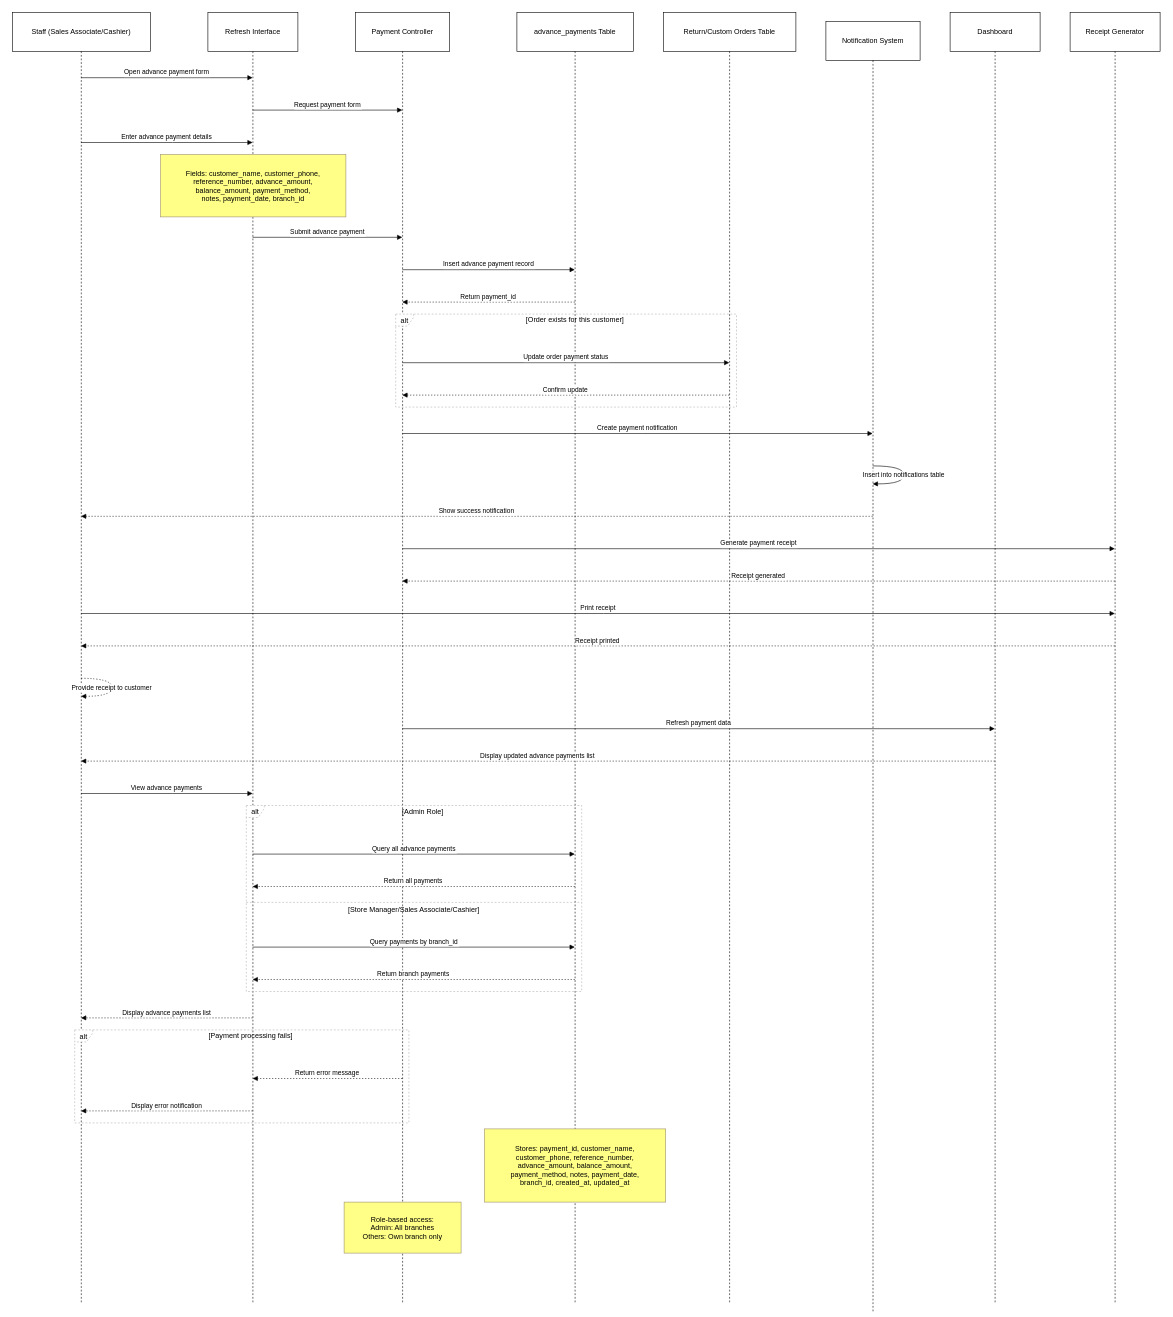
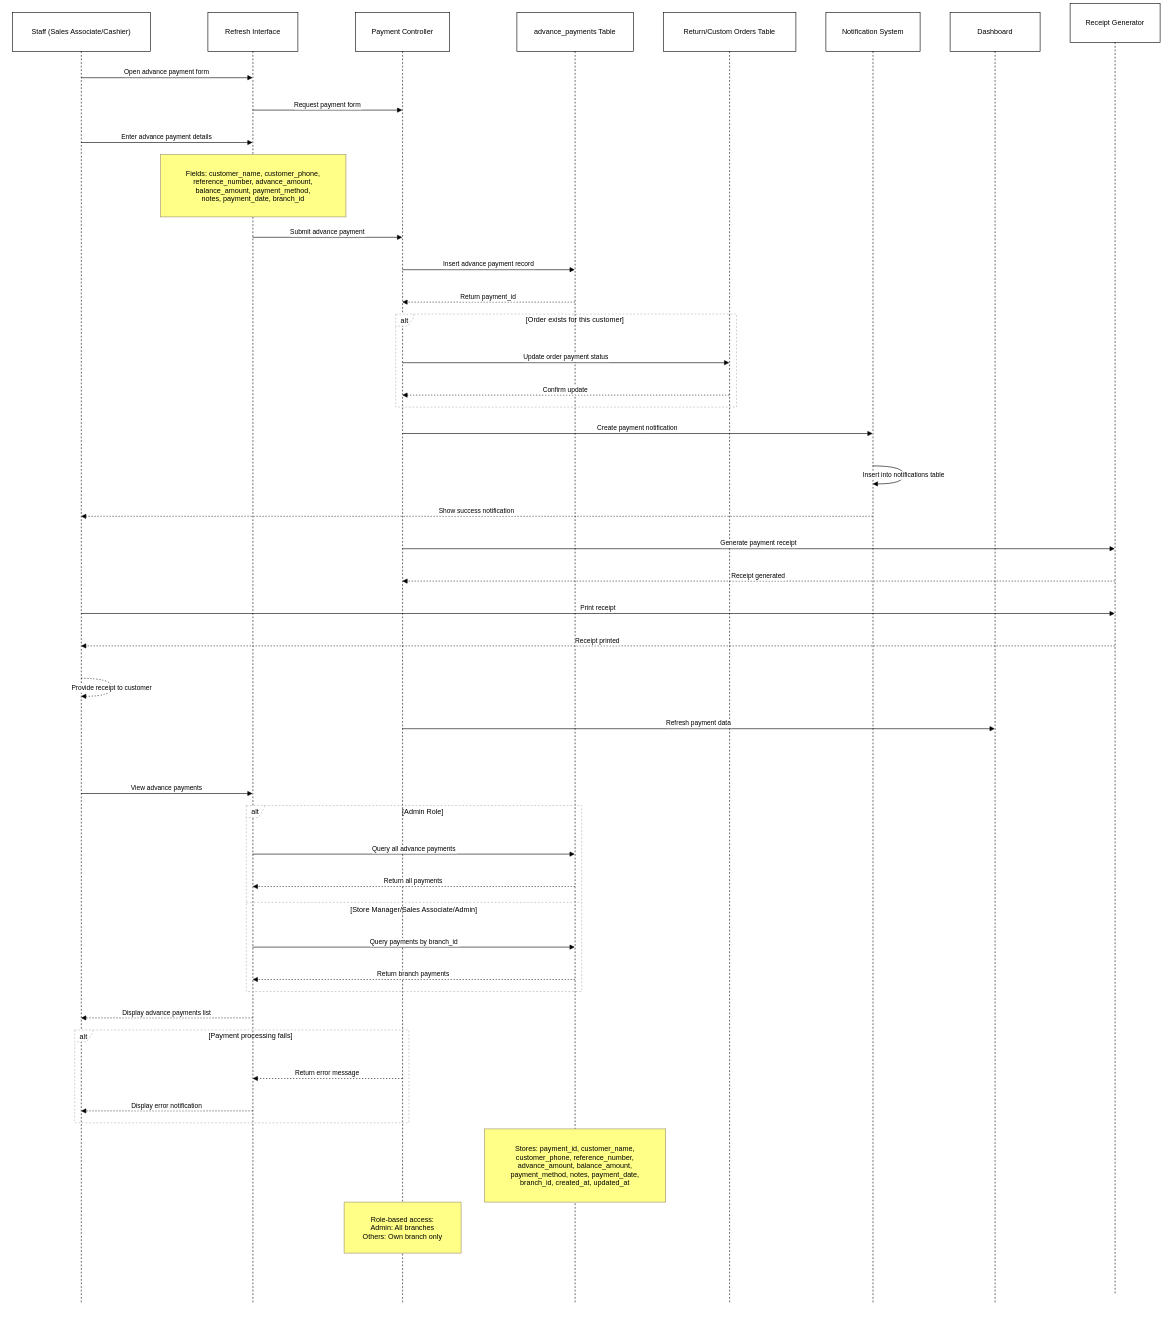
node "Receipt Generator": moved (1115, 658) -> (1115, 649)
node "Notification System": moved (873, 667) -> (873, 658)
edge "Dashboard" -> "Staff (Sales Associate/Cashier)": removed, label "Display updated advance payments list"
node "[Store Manager/Sales Associate/Cashier]": label "[Store Manager/Sales Associate/Cashier]" -> "[Store Manager/Sales Associate/Admin]"
